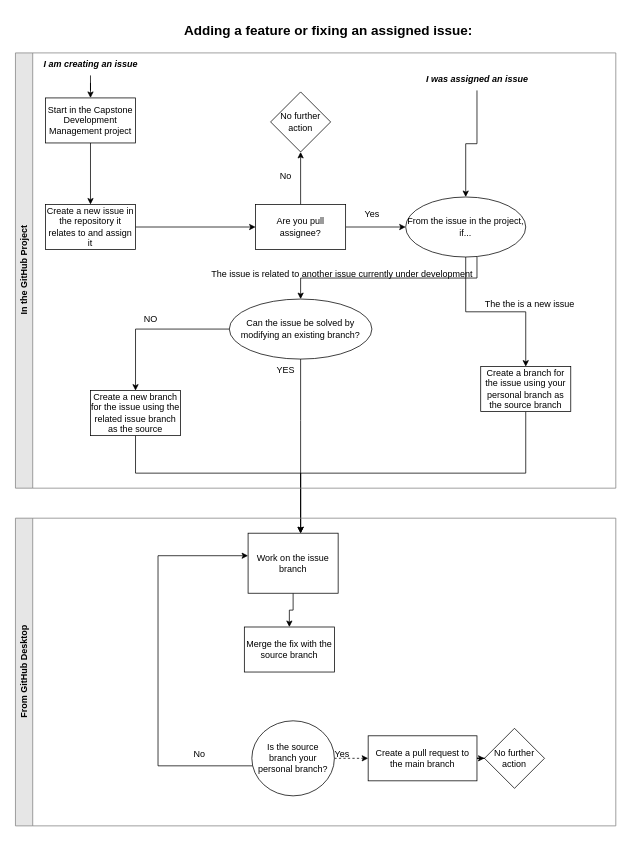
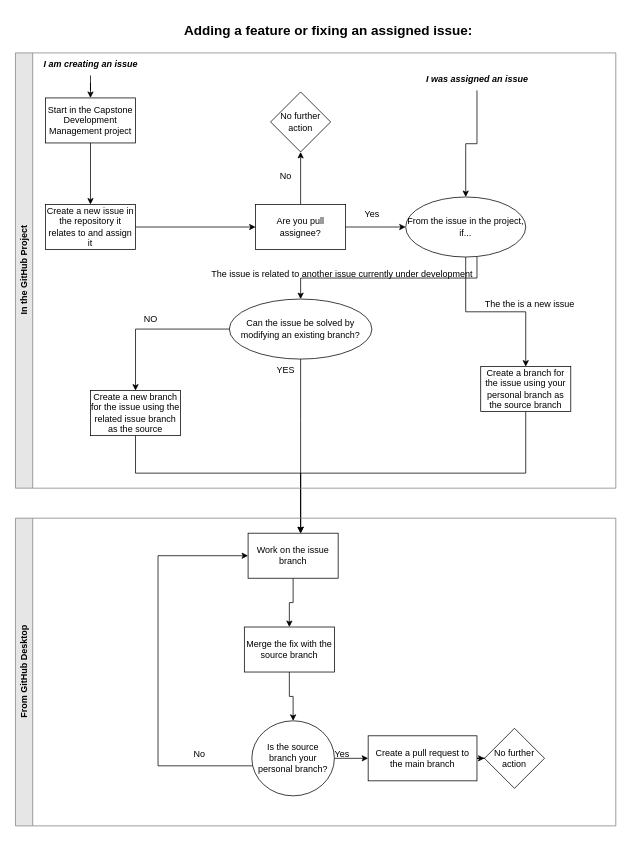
node "Work on the issue branch": size 90x60 -> 90x45
edge "Merge the fix with the source branch" -> "Is the source branch your personal branch?": added
edge "Is the source branch your personal branch?" -> "Create a pull request to the main branch": style dashed -> solid
